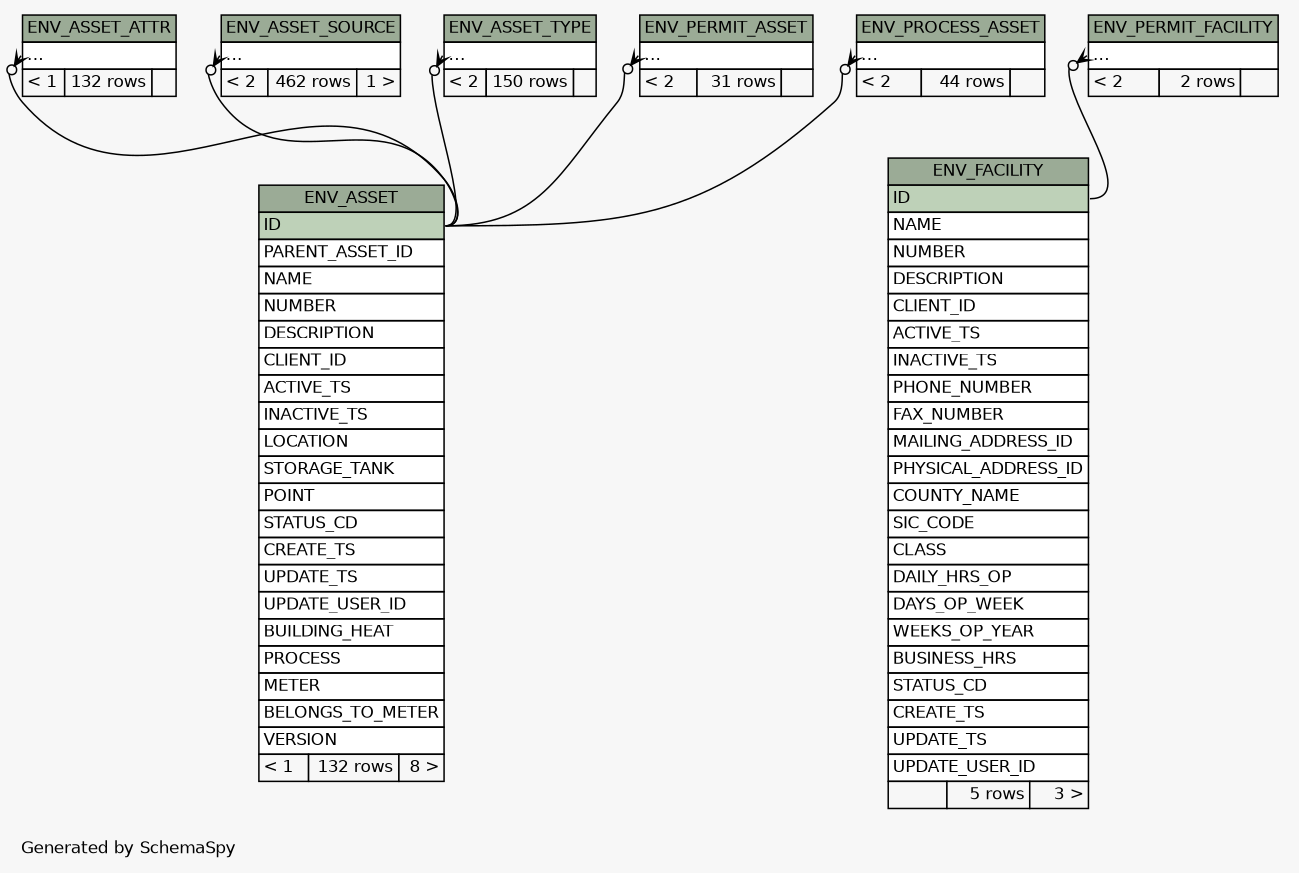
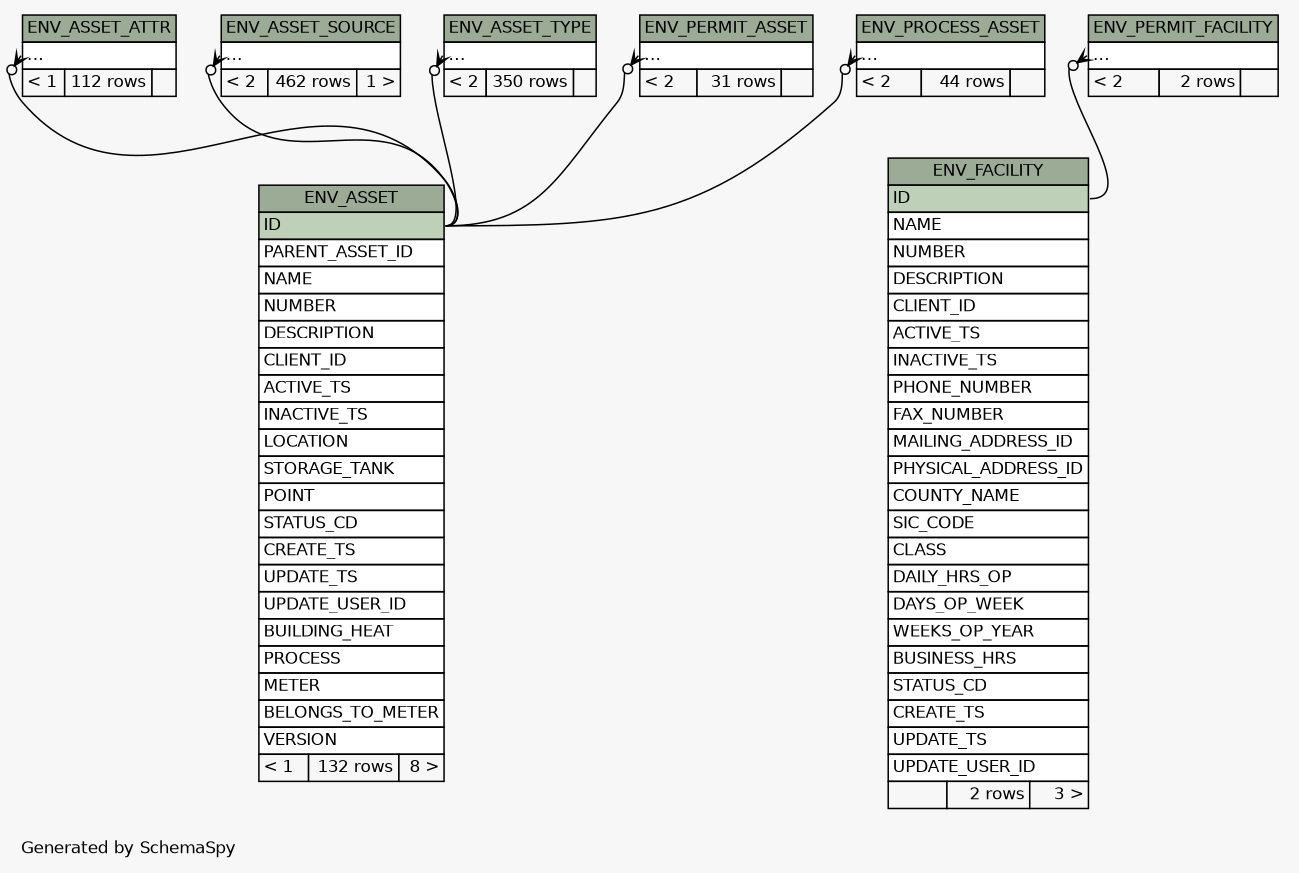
node "ENV_ASSET_ATTR": text "132 rows" -> "112 rows"
node "ENV_ASSET_TYPE": text "150 rows" -> "350 rows"
node "ENV_FACILITY": text "5 rows" -> "2 rows"
